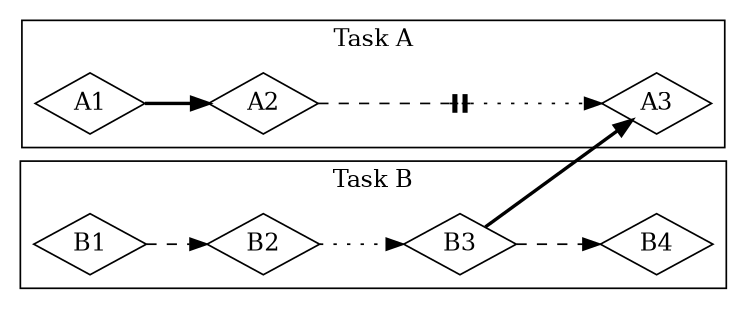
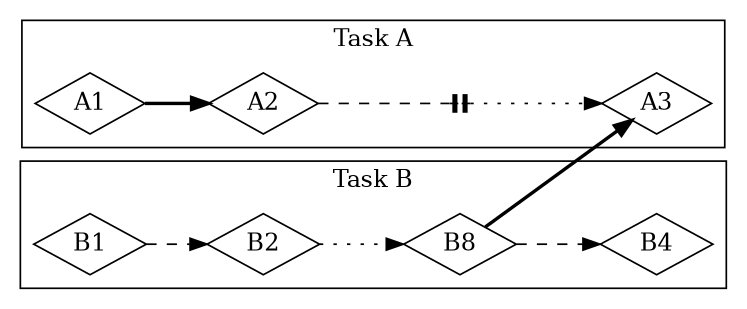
node "B3": label "B3" -> "B8"
